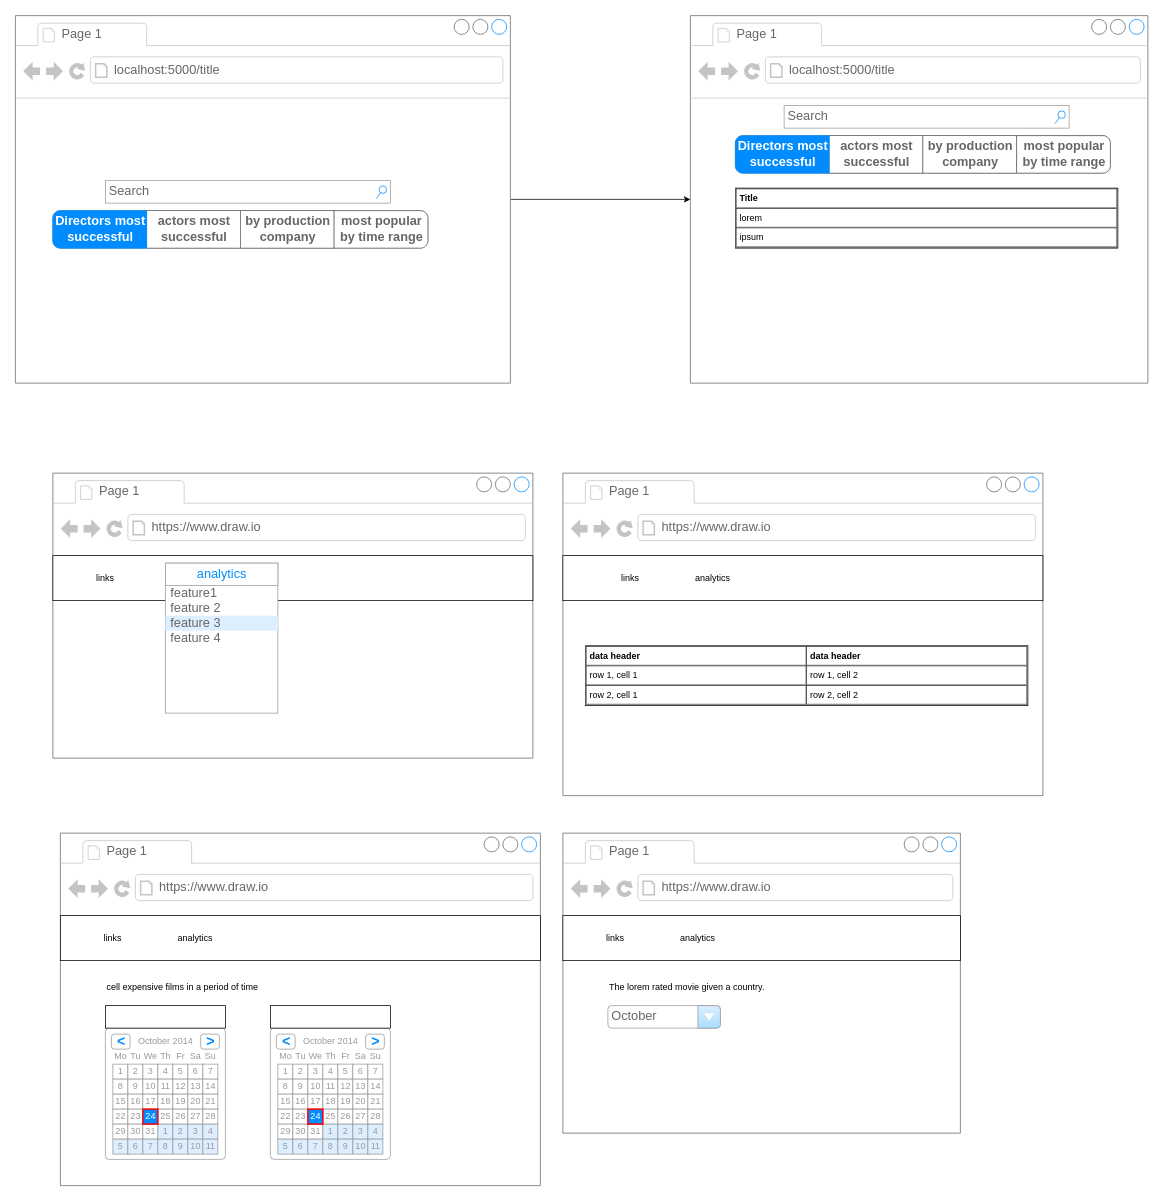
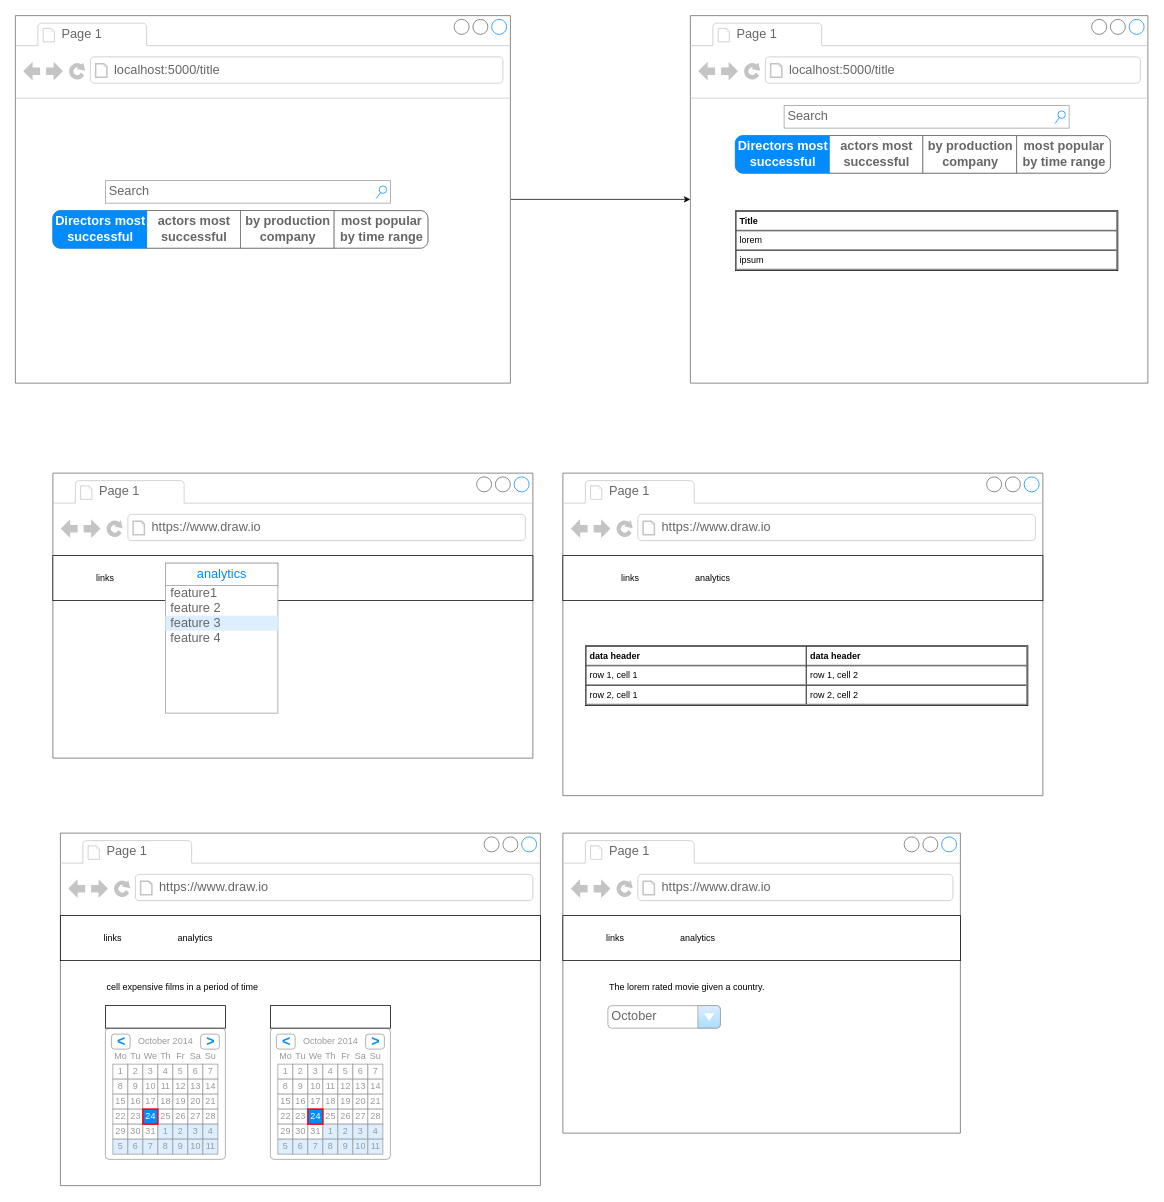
node "Title lorem ipsum": moved (927, 218) -> (927, 240)
